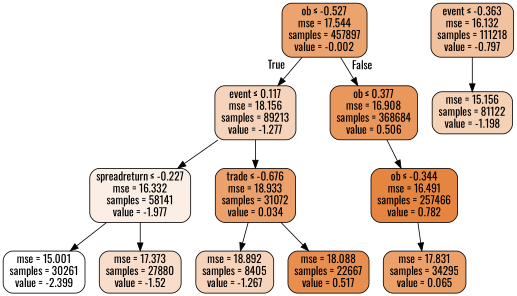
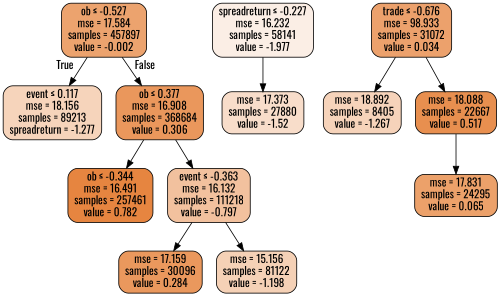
node "ob ≤ -0.527": text "mse = 17.544" -> "mse = 17.584"
node "event ≤ 0.117": text "value = -1.277" -> "spreadreturn = -1.277"
node "ob ≤ 0.377": text "value = 0.506" -> "value = 0.306"
edge "event ≤ 0.117" -> "trade ≤ -0.676": removed
edge "ob ≤ 0.377" -> "event ≤ -0.363": added
edge "event ≤ 0.117" -> "spreadreturn ≤ -0.227": removed
node "spreadreturn ≤ -0.227": text "mse = 16.332" -> "mse = 16.232"
node "trade ≤ -0.676": text "mse = 18.933" -> "mse = 98.933"
node "ob ≤ -0.344": text "samples = 257466" -> "samples = 257461"
edge "ob ≤ -0.344" -> "mse = 17.831": now "mse = 18.088" -> "mse = 17.831"
node "mse = 15.001": removed
node "mse = 17.159": added
node "mse = 17.831": text "samples = 34295" -> "samples = 24295"
